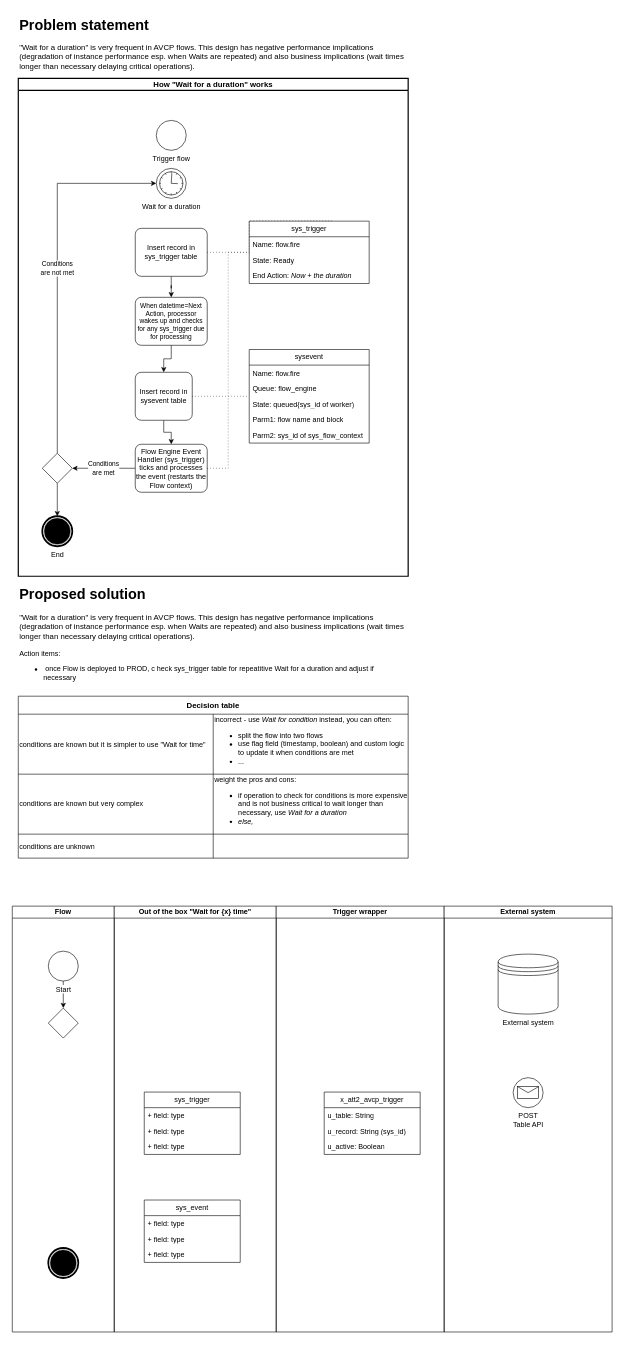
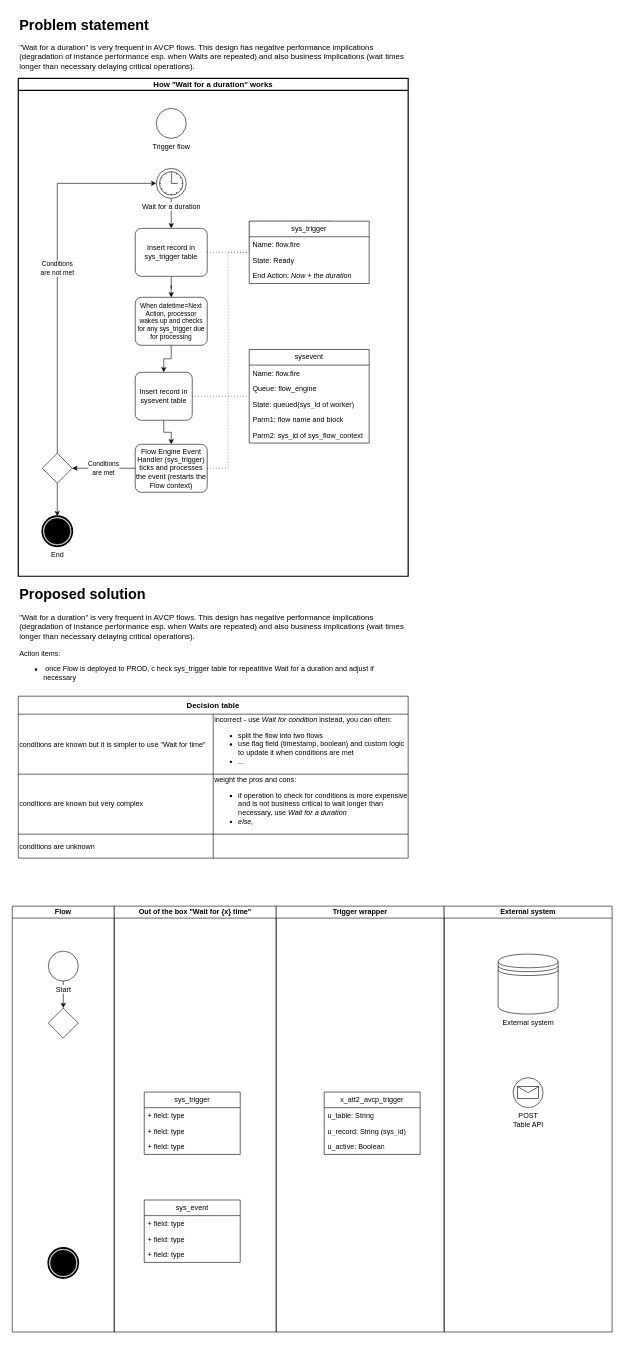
node "Trigger flow": moved (171, 135) -> (171, 123)
edge "Wait for a duration" -> "Insert record in sys_trigger table": added
